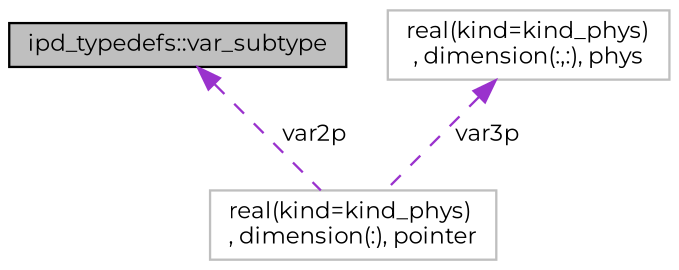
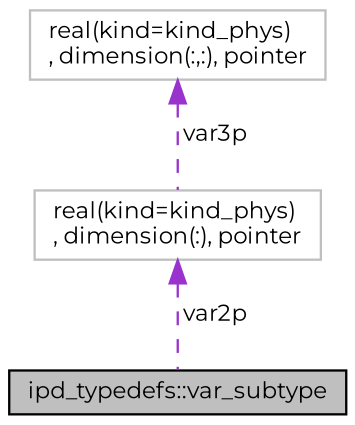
node "real(kind=kind_phys) , dimension(:,:), phys": label "real(kind=kind_phys) , dimension(:,:), phys" -> "real(kind=kind_phys) , dimension(:,:), pointer"
edge "real(kind=kind_phys) , dimension(:), pointer" -> "ipd_typedefs::var_subtype": reversed
